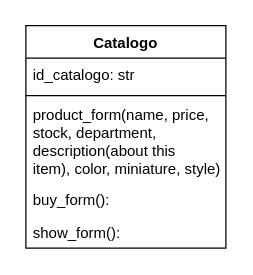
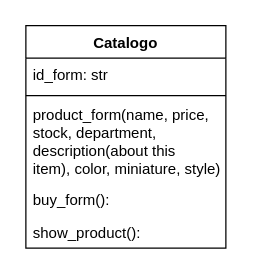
node "id_catalogo: str": label "id_catalogo: str" -> "id_form: str"
node "show_form():": label "show_form():" -> "show_product():"
